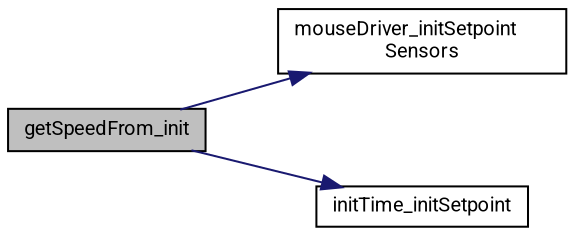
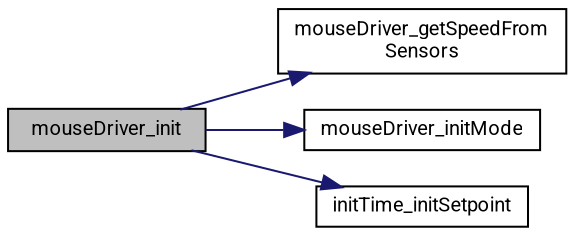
node "mouseDriver_initSetpoint Sensors": label "mouseDriver_initSetpoint Sensors" -> "mouseDriver_getSpeedFrom Sensors"
node "getSpeedFrom_init": label "getSpeedFrom_init" -> "mouseDriver_init"
node "mouseDriver_initMode": added
